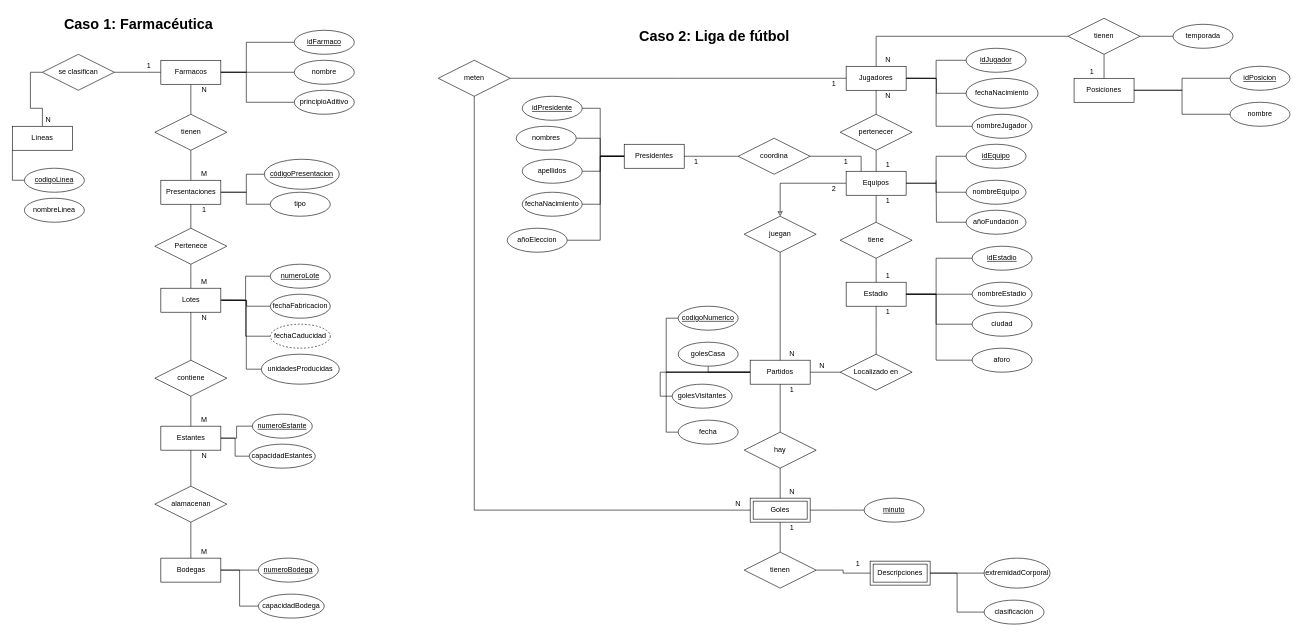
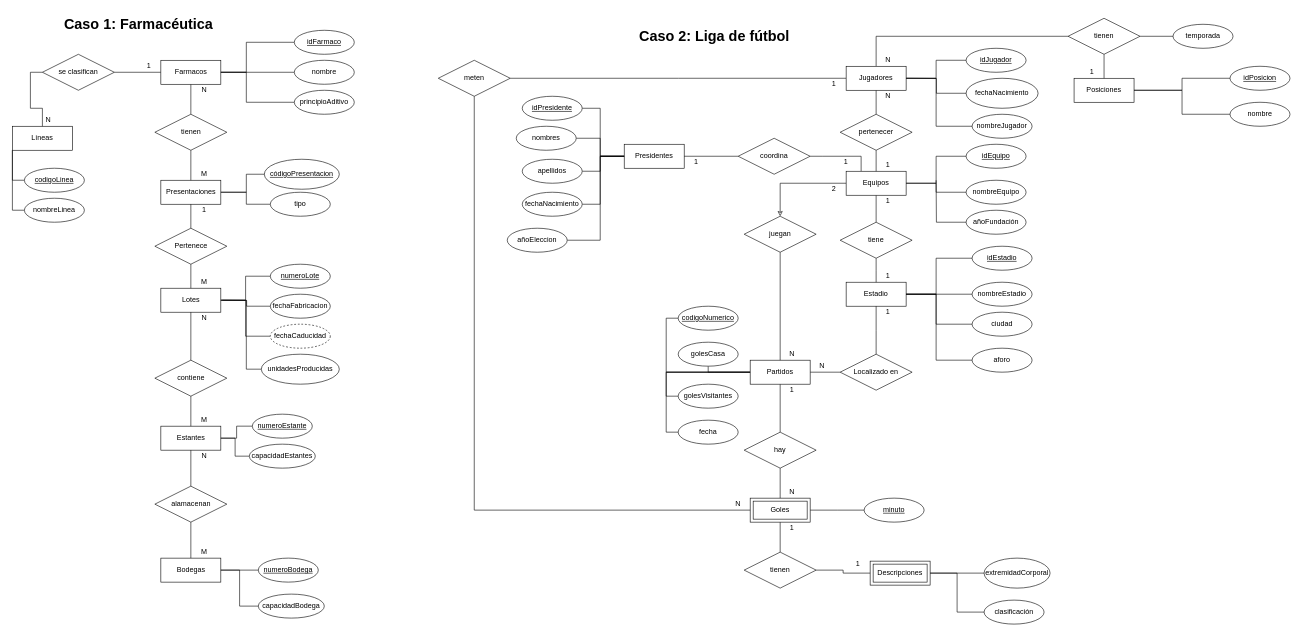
edge "Líneas" -- "nombreLinea": added
node "golesVisitantes": moved (702, 396) -> (708, 396)
